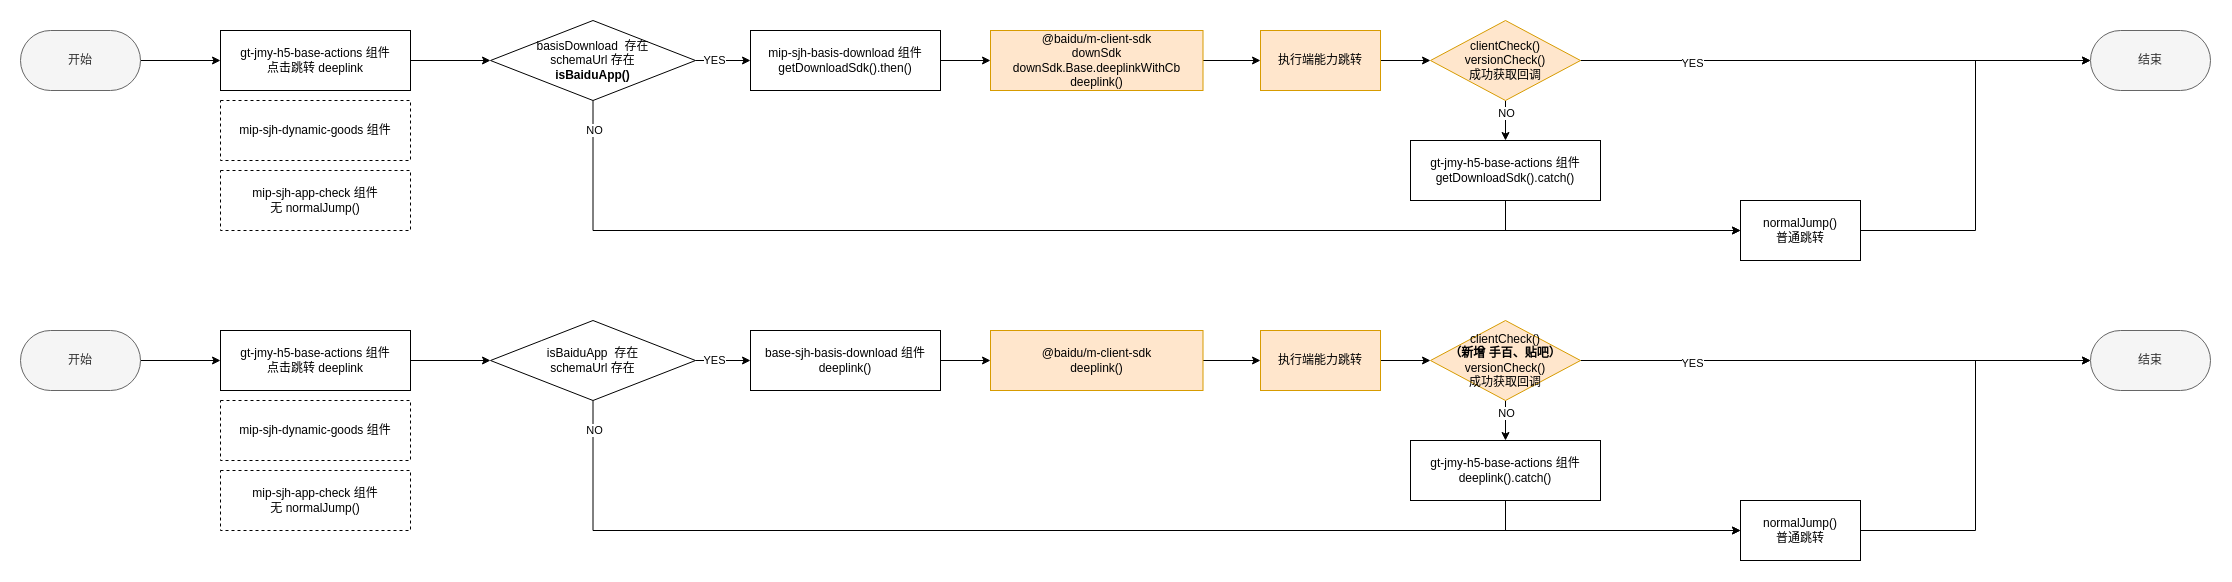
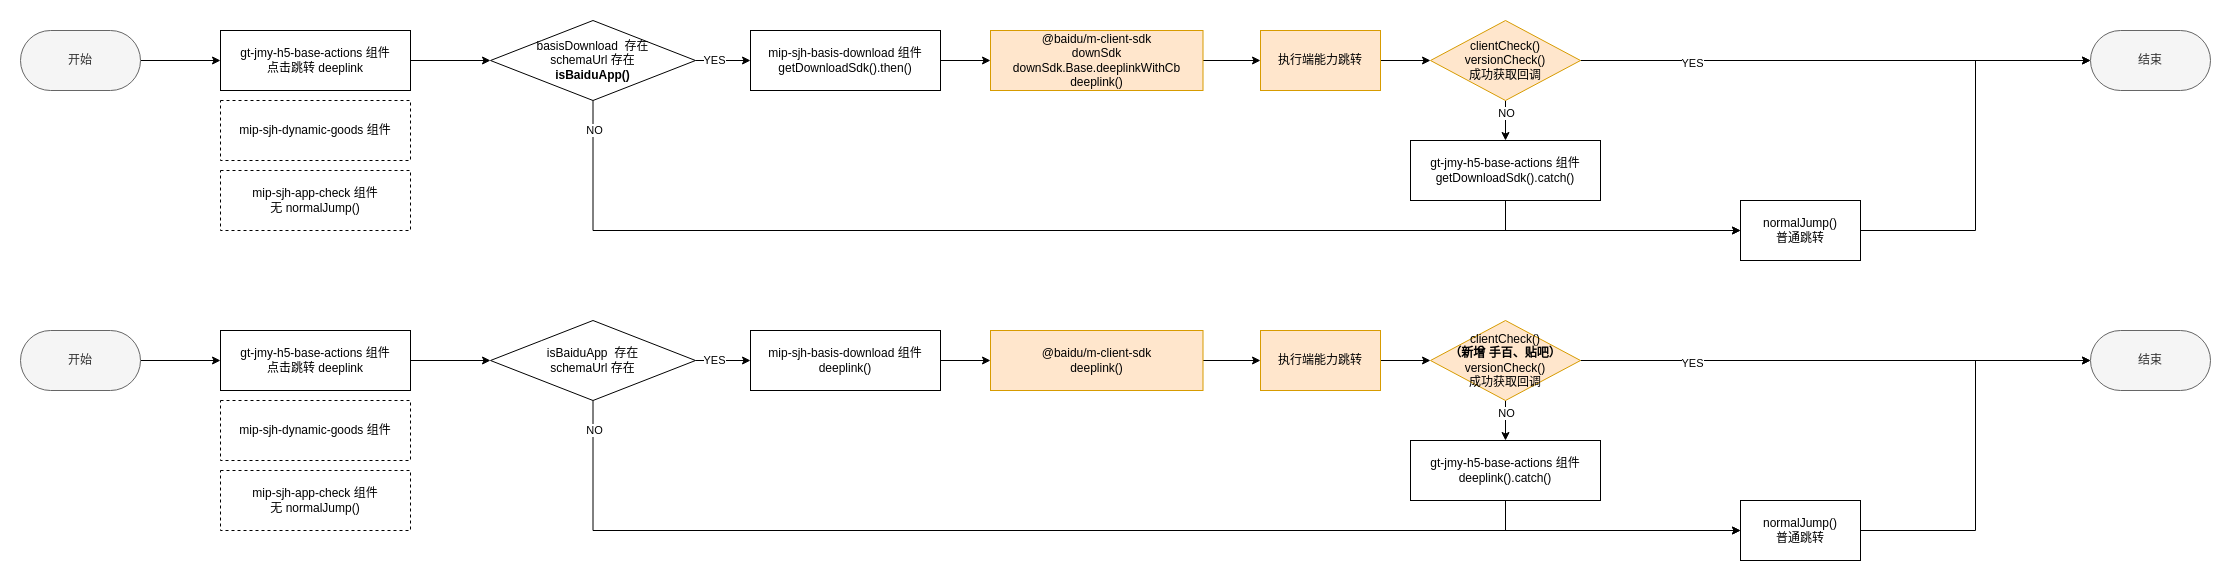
node "base-sjh-basis-download 组件 deeplink()": label "base-sjh-basis-download 组件 deeplink()" -> "mip-sjh-basis-download 组件 deeplink()"
